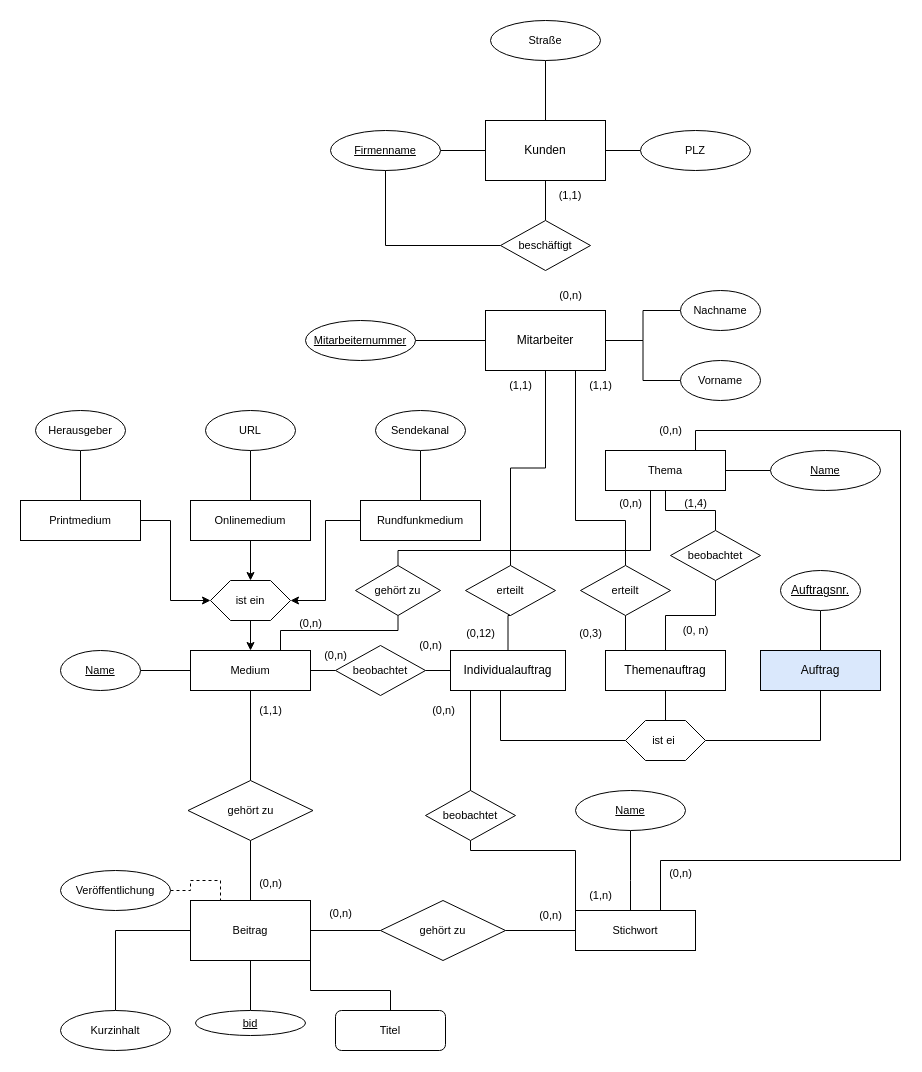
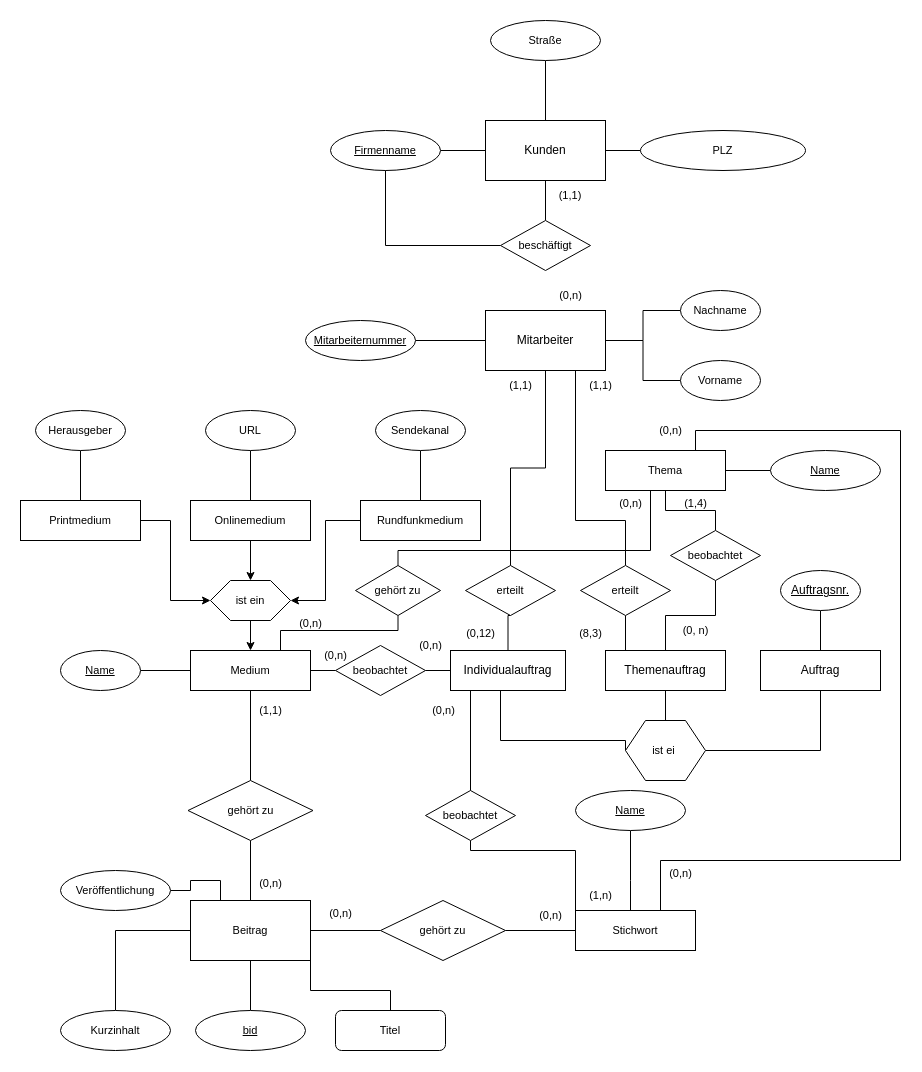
node "PLZ": size 110x40 -> 165x40
node "(0,3)": label "(0,3)" -> "(8,3)"
node "Auftrag": fillcolor #dae8fc -> #ffffff
node "ist ei": size 80x40 -> 80x60
edge "Veröffentlichung" -- "Beitrag": style dashed -> solid
node "bid": size 110x25 -> 110x40
